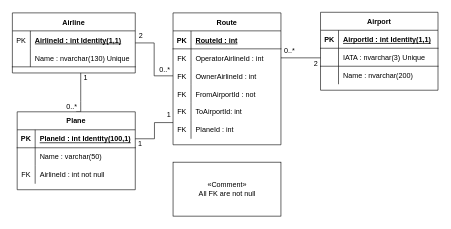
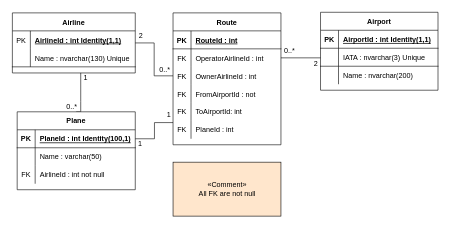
node "«Comment» All FK are not null": fillcolor #ffffff -> #ffe6cc
